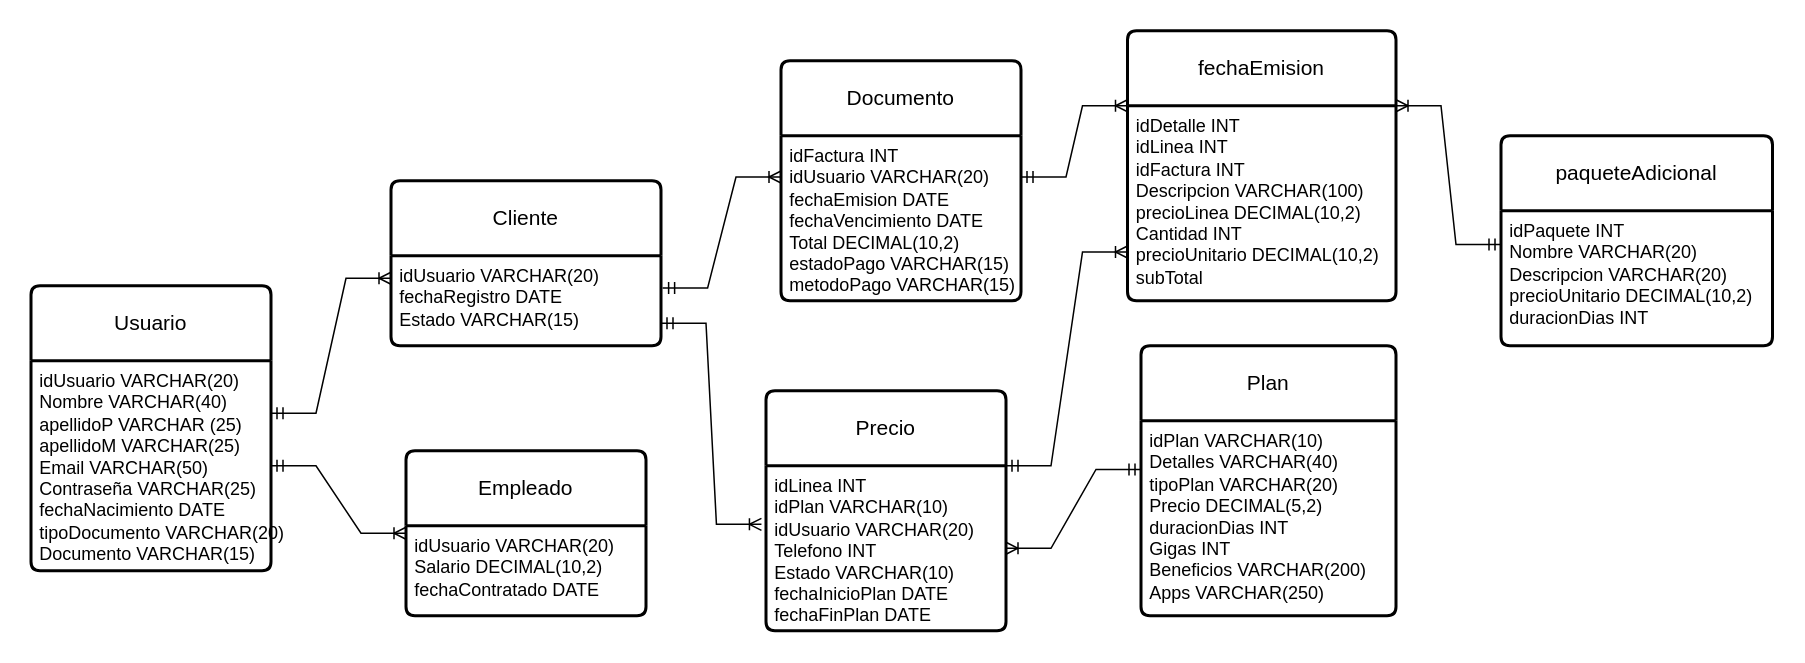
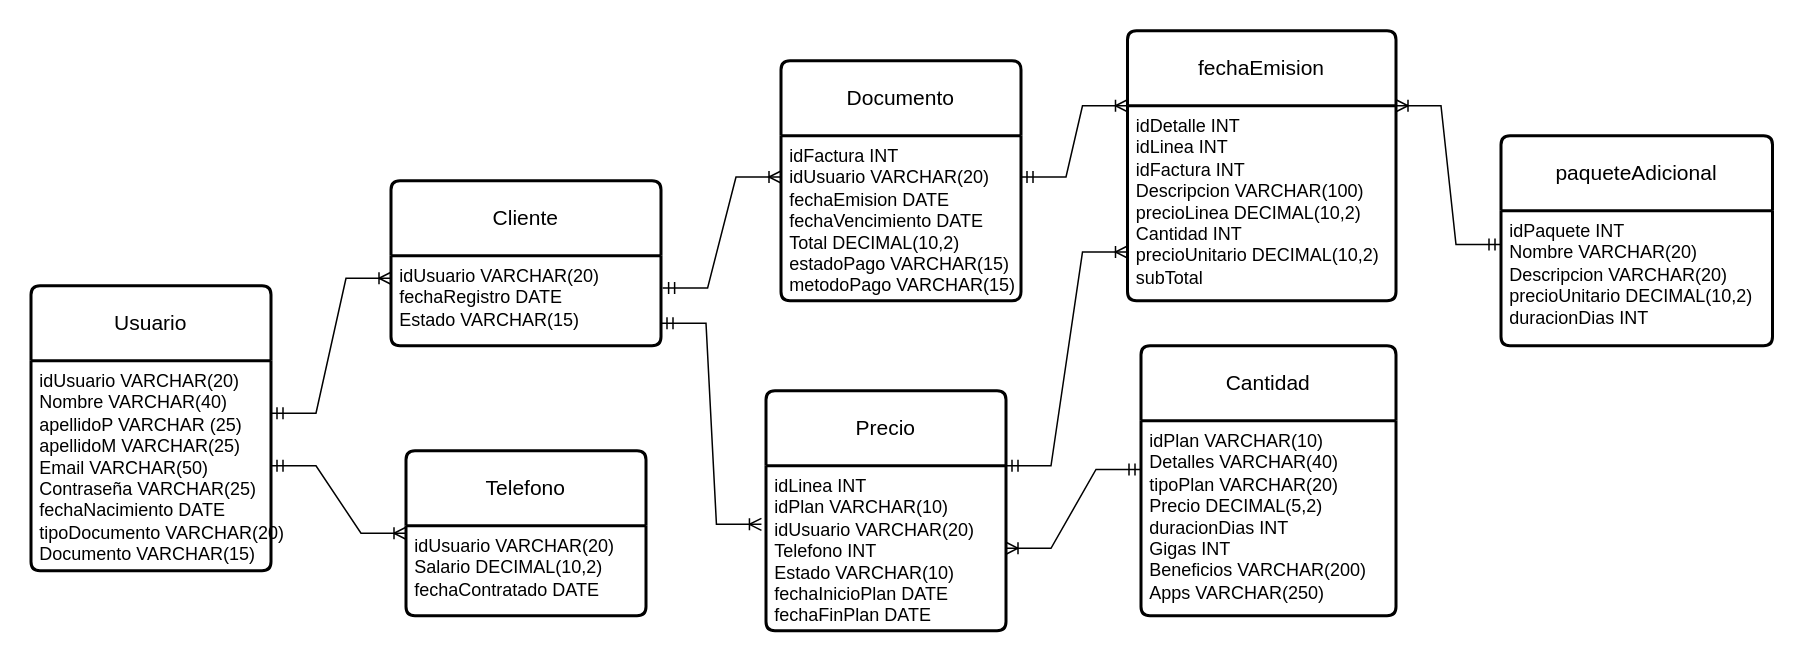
node "Plan": label "Plan" -> "Cantidad"
node "Empleado": label "Empleado" -> "Telefono"
